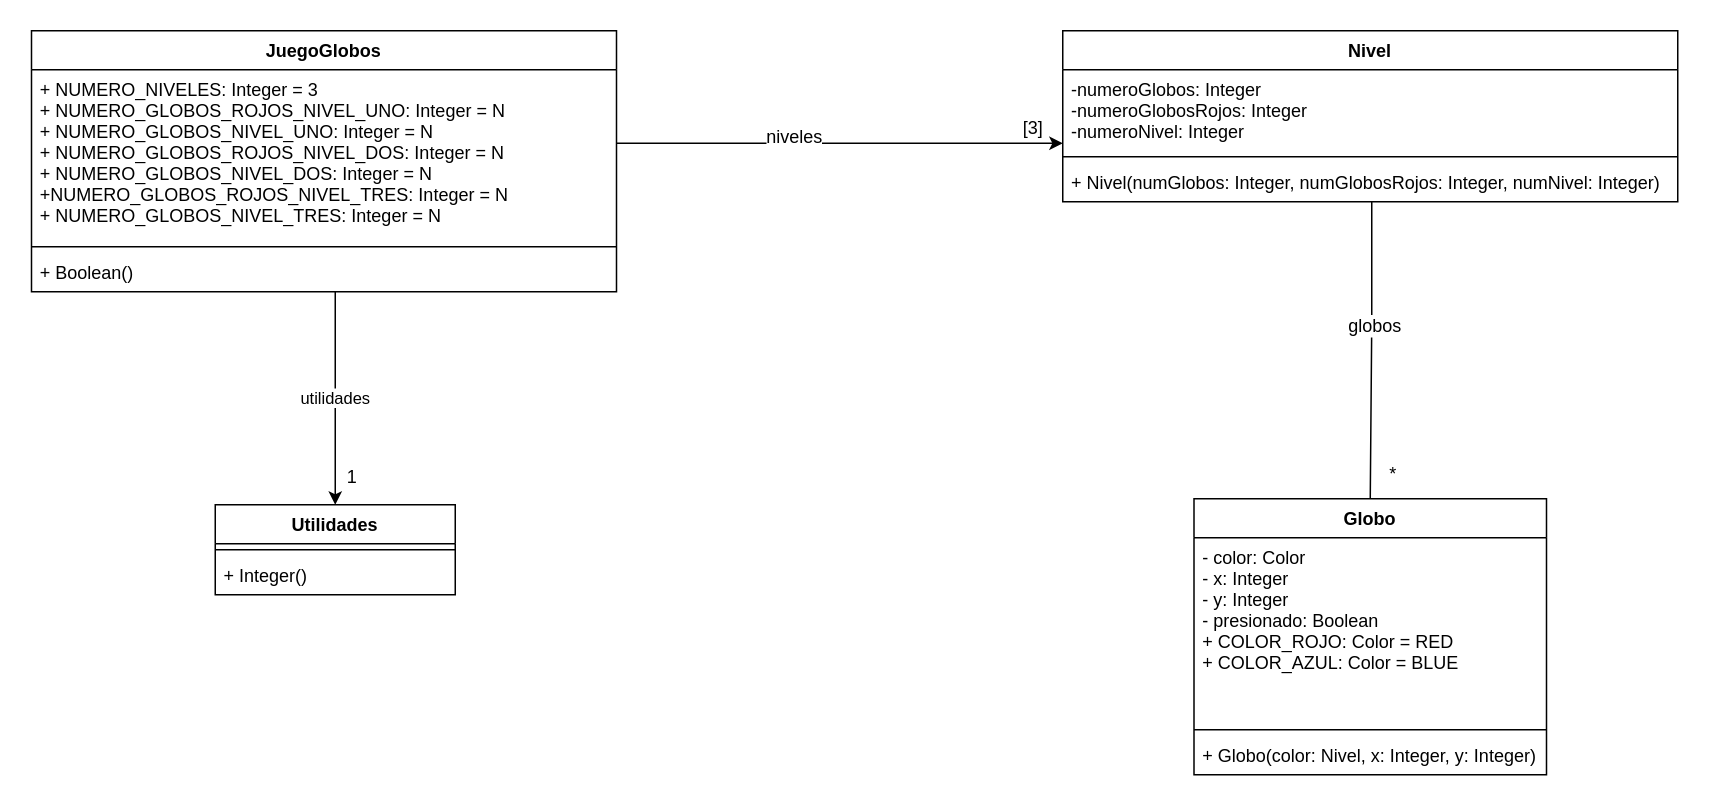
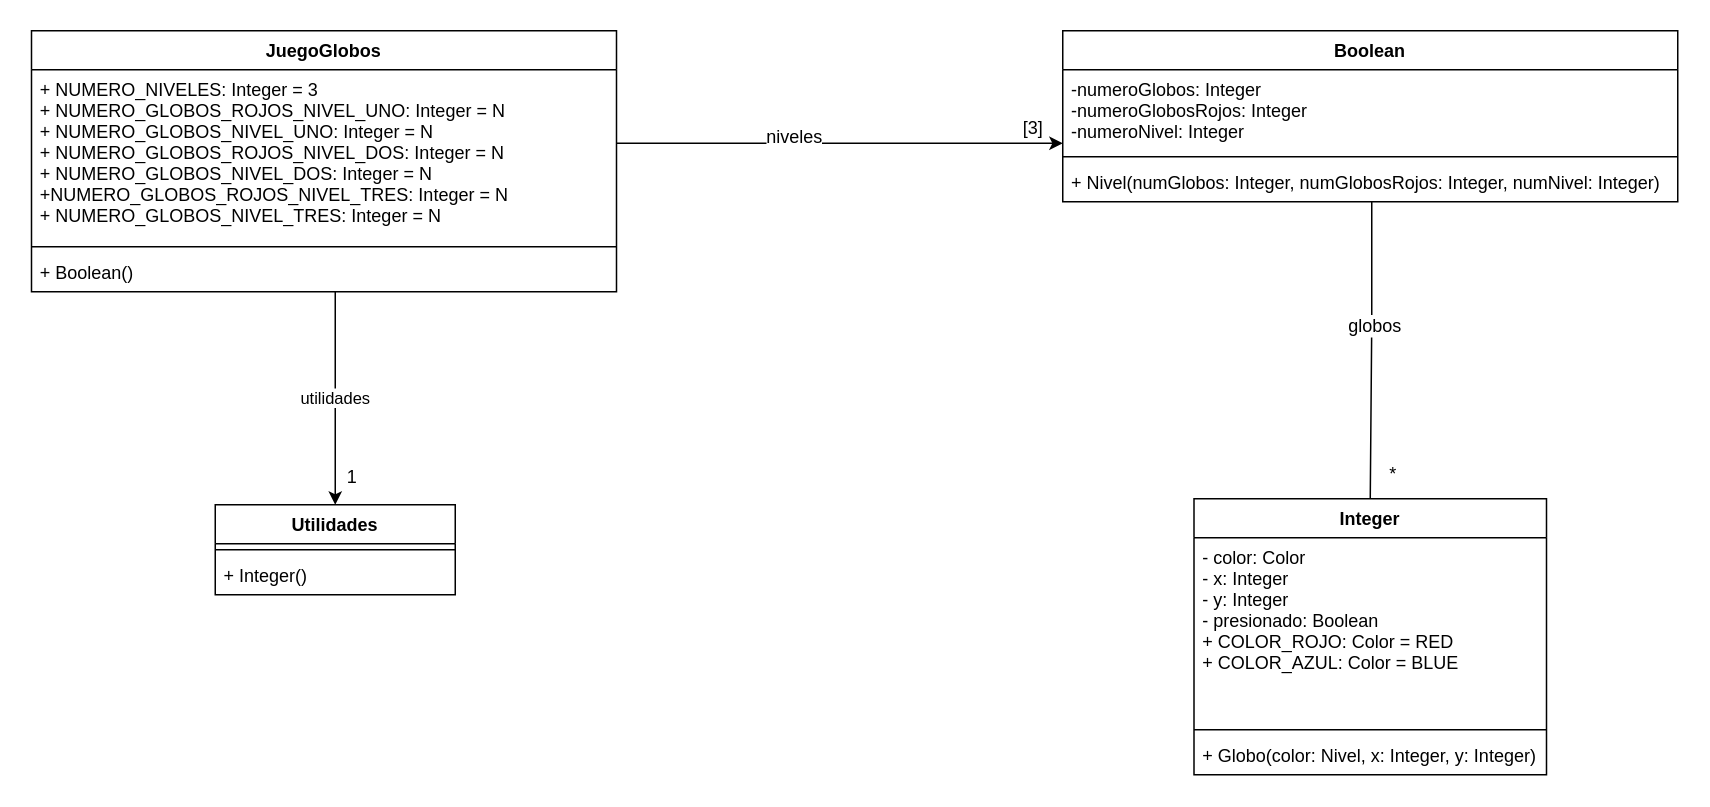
node "Nivel": label "Nivel" -> "Boolean"
node "Globo": label "Globo" -> "Integer"
